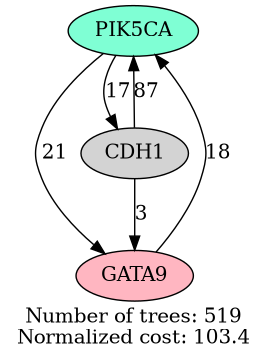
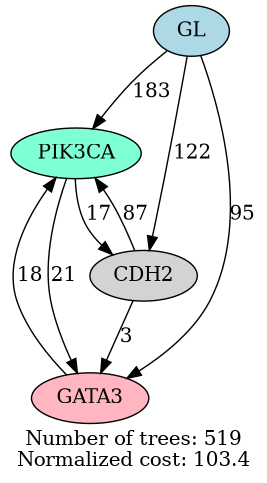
node "PIK5CA": label "PIK5CA" -> "PIK3CA"
node "GL": added
node "CDH1": label "CDH1" -> "CDH2"
node "GATA9": label "GATA9" -> "GATA3"
